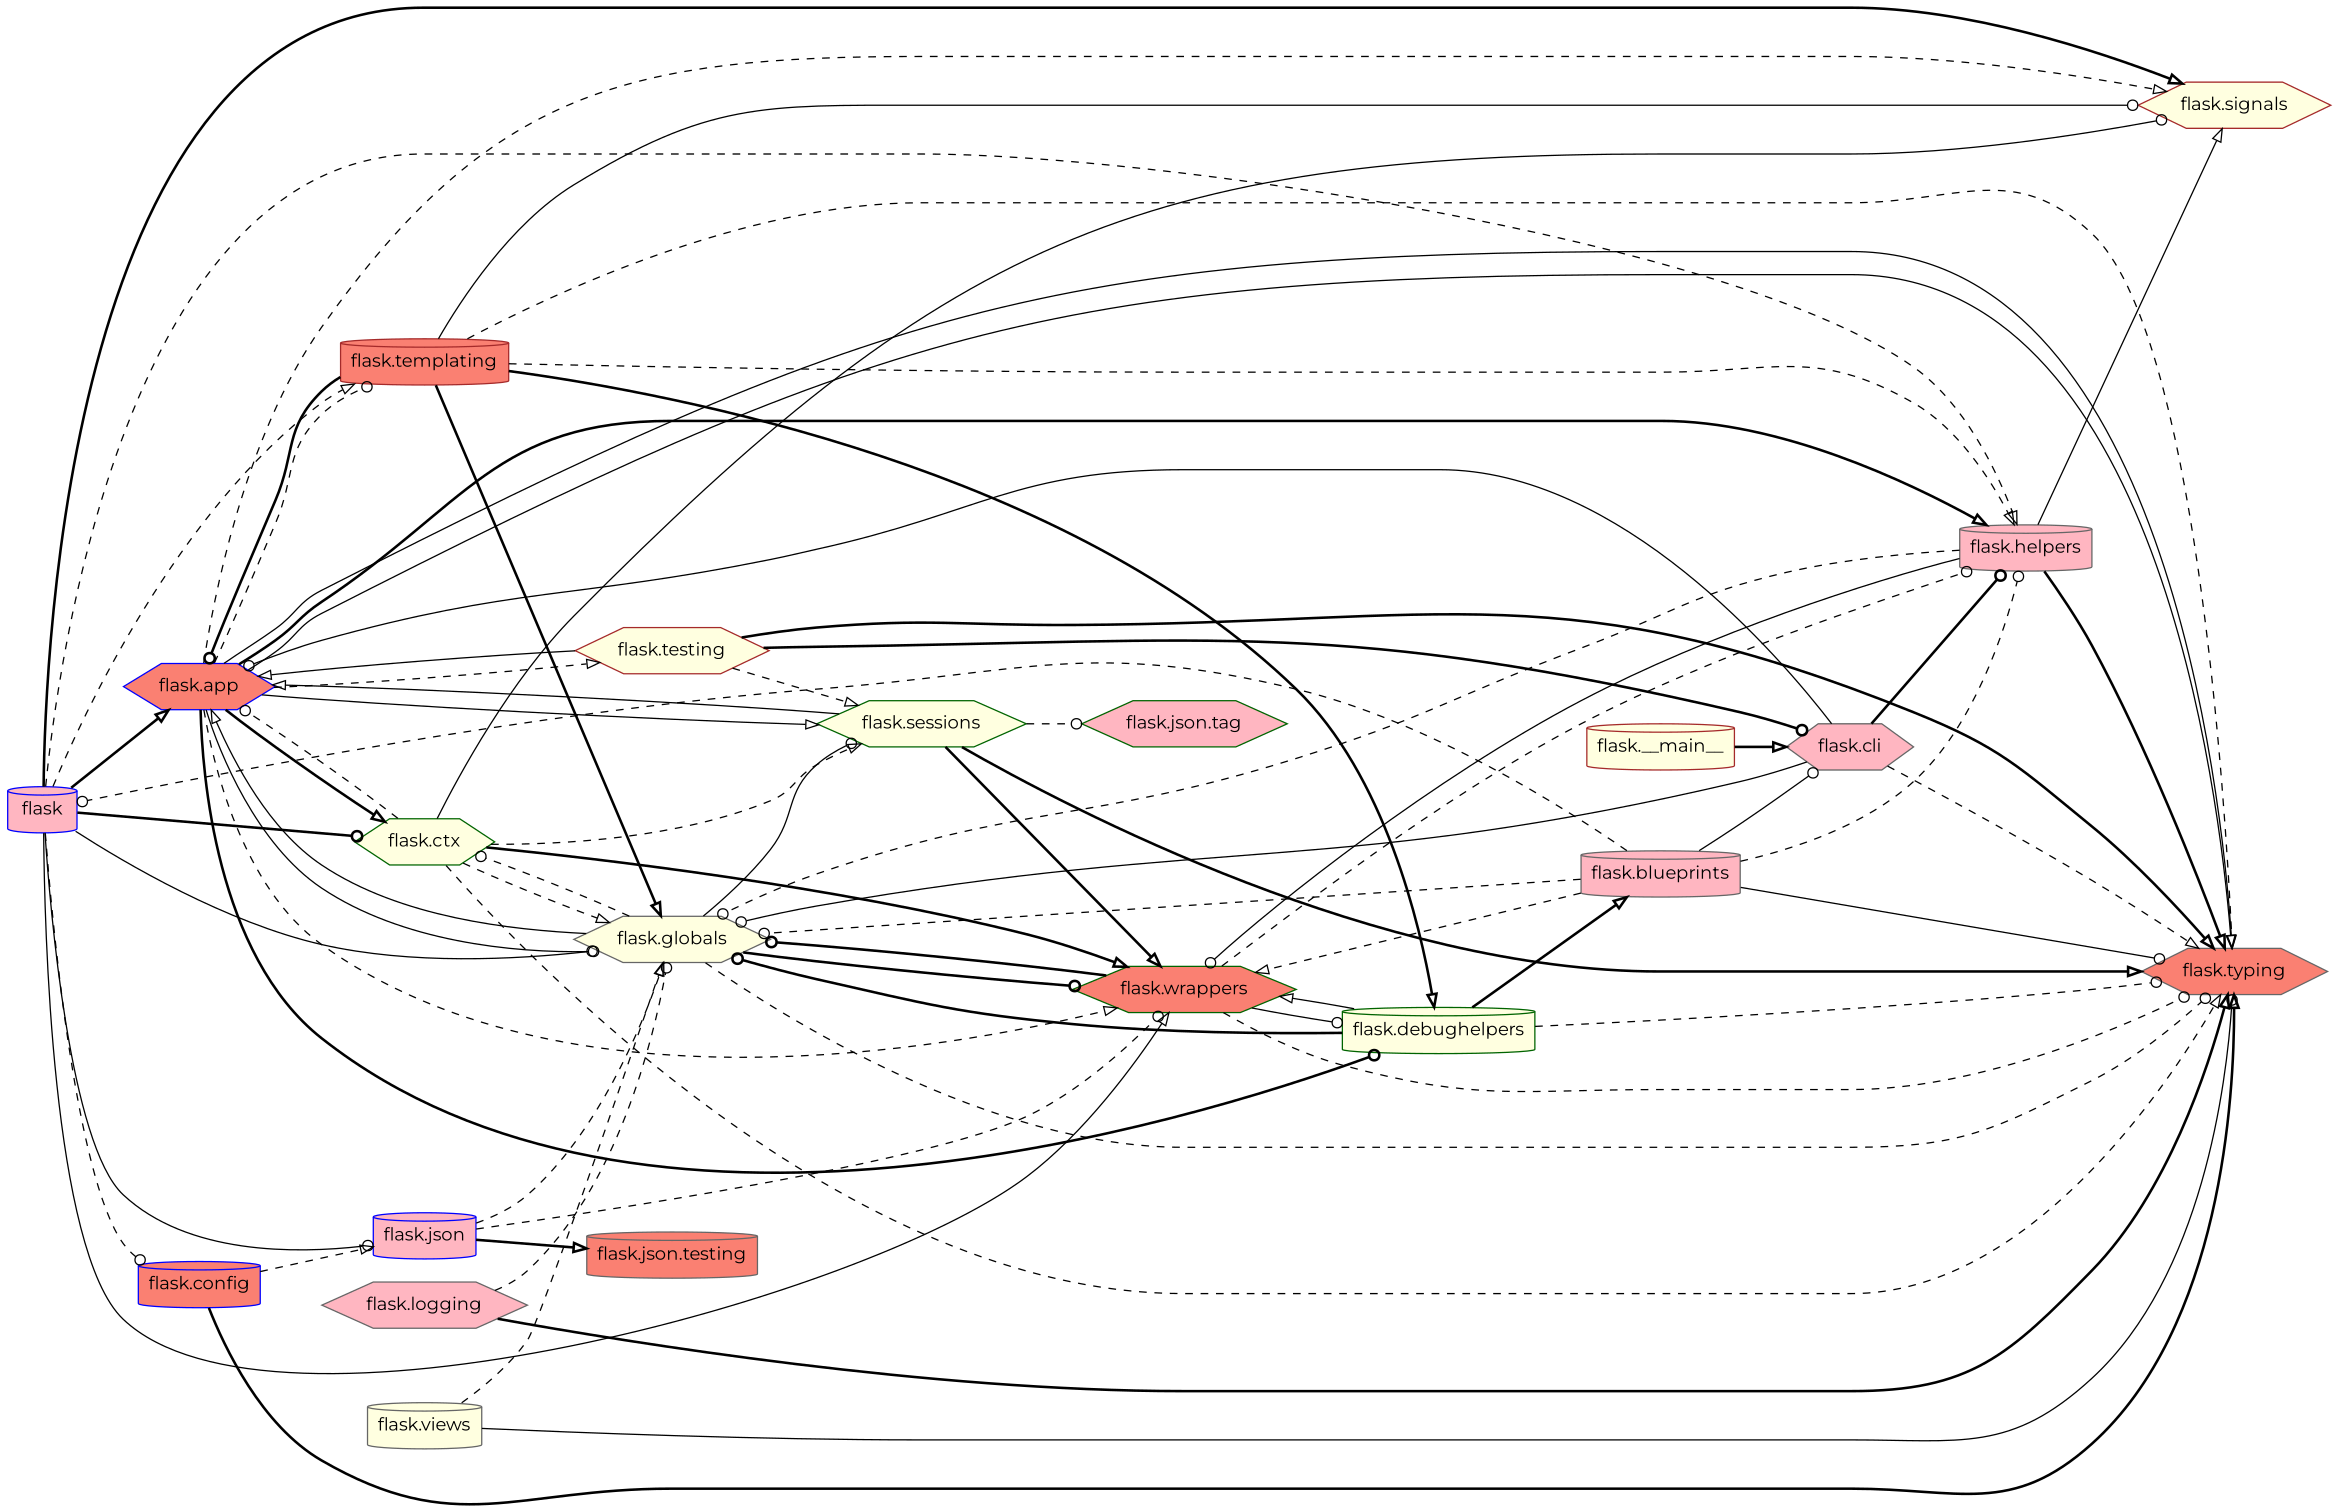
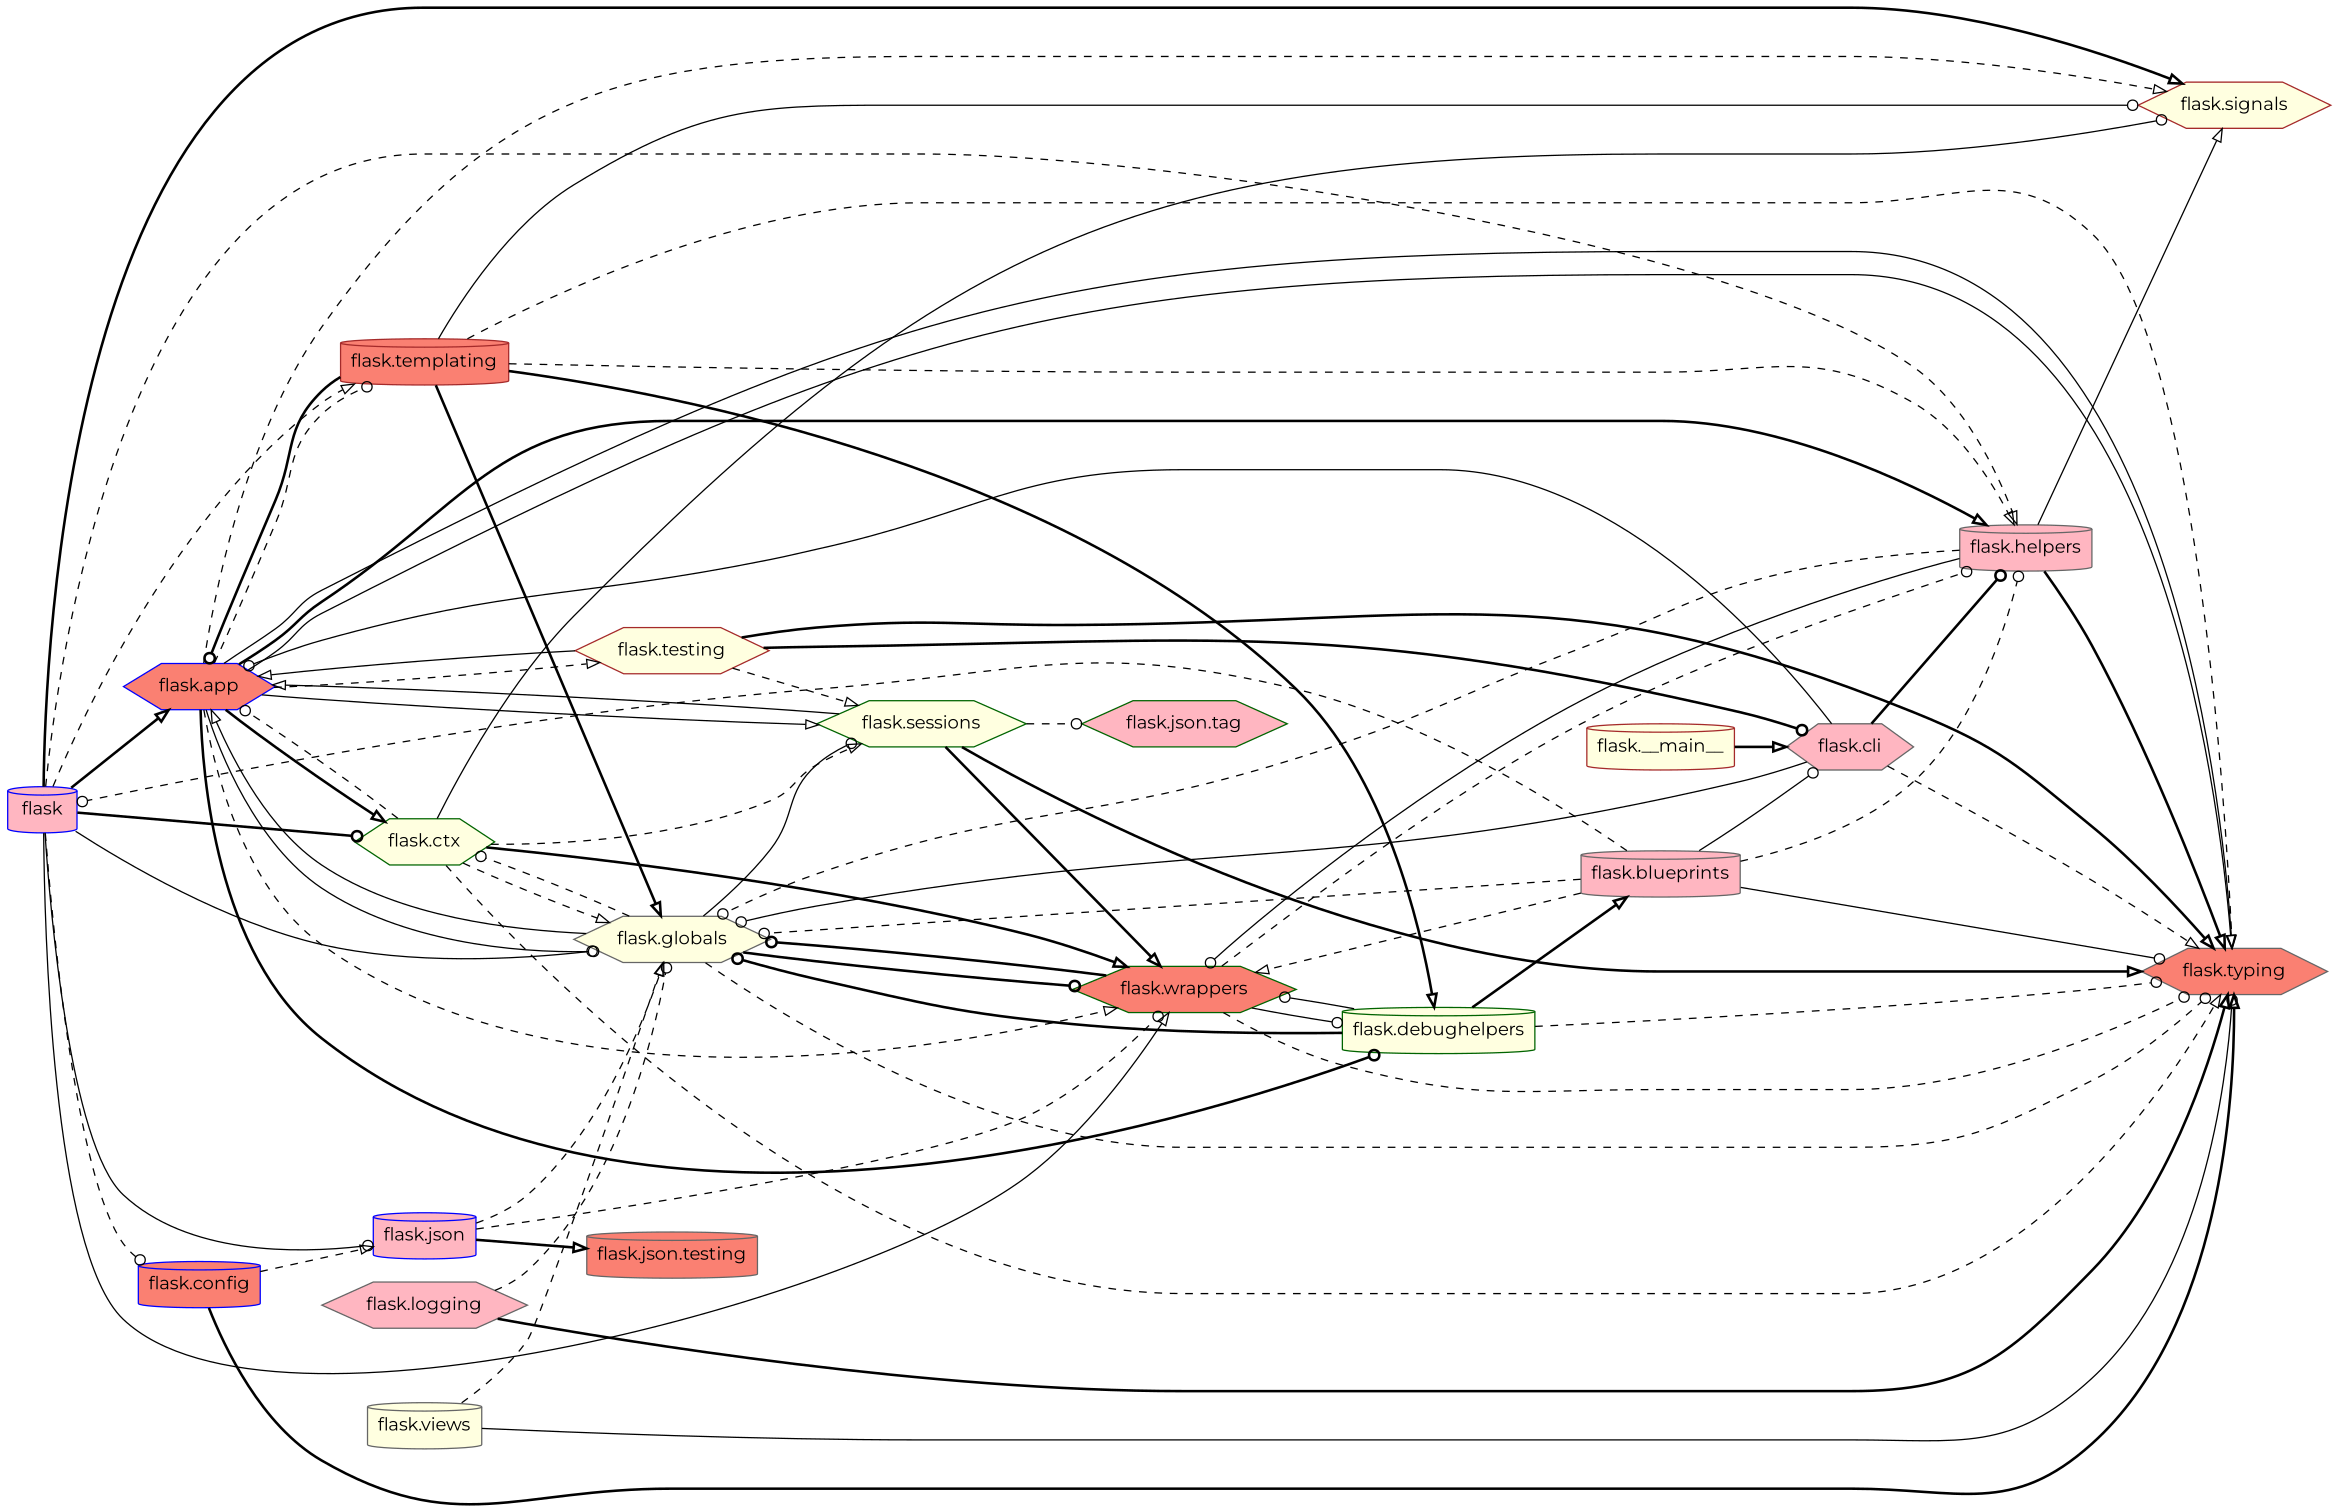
edge "flask.debughelpers" -> "flask.wrappers": arrowhead onormal -> odot
